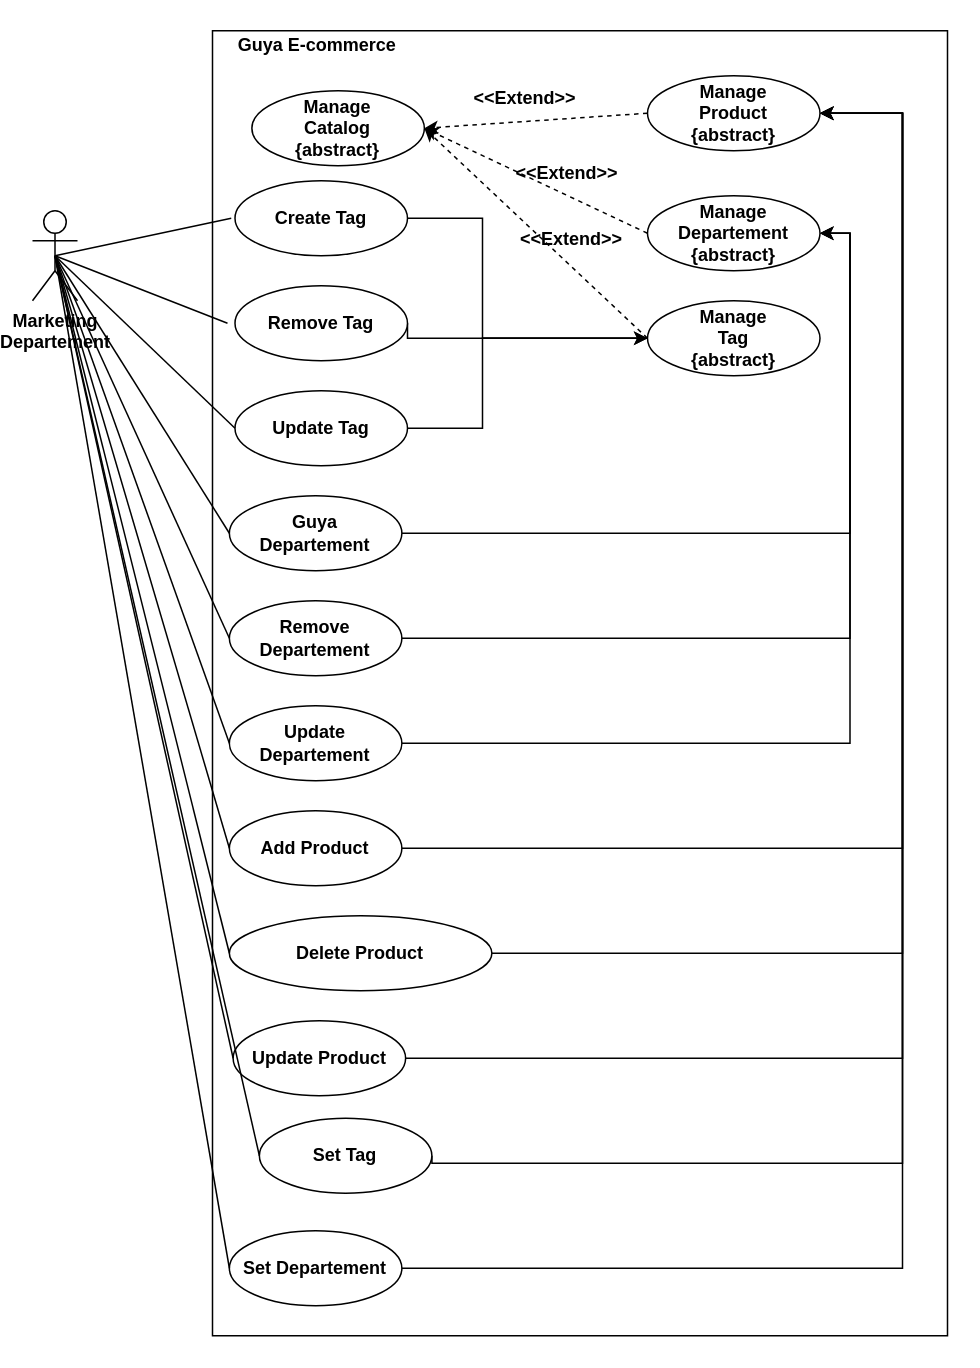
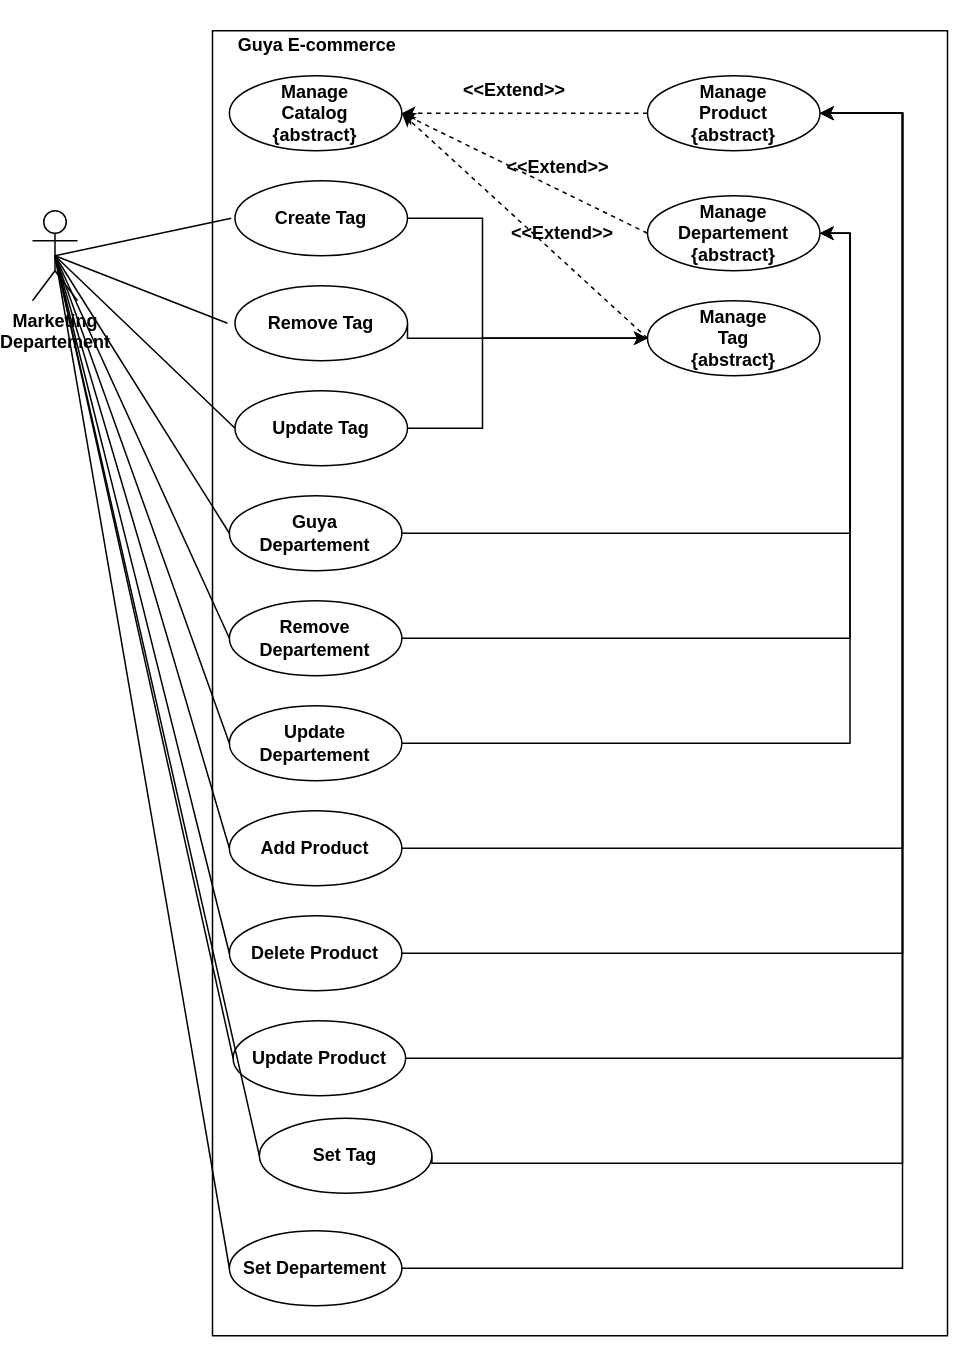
node "Manage Catalog {abstract}": moved (338, 128) -> (315, 113)
node "Delete Product": size 263x75 -> 173x75
